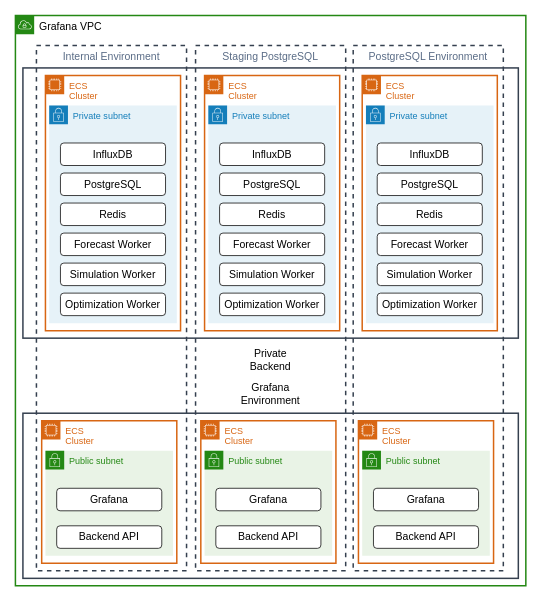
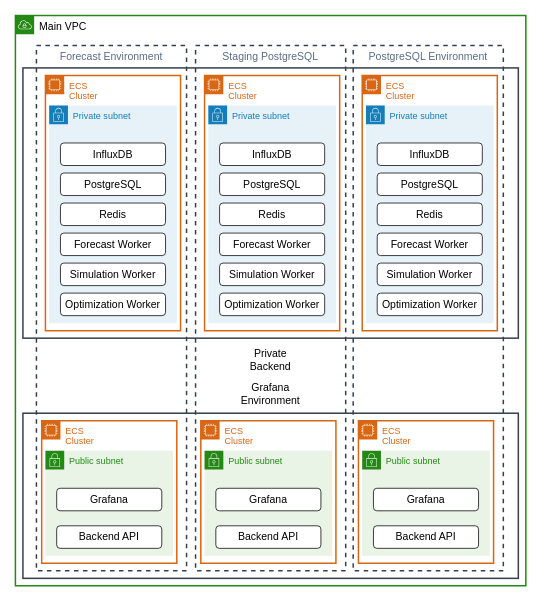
node "Grafana VPC": label "Grafana VPC" -> "Main VPC"
node "Internal Environment": label "Internal Environment" -> "Forecast Environment"
